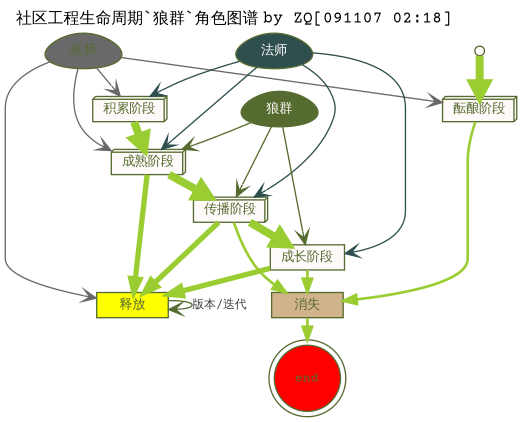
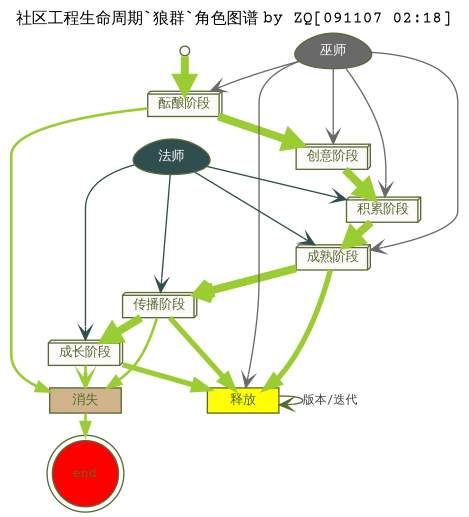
node "巫师": fontcolor darkolivegreen -> snow
node "狼群": removed
node "创意阶段": added
edge "成熟阶段" -> "传播阶段": arrowhead normal -> vee
node "成长阶段": shape box -> box3d
edge "成长阶段" -> "消失": arrowhead normal -> vee
